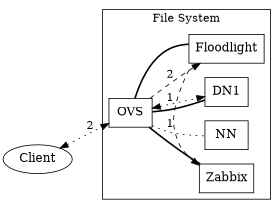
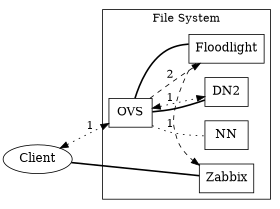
node "DN1": label "DN1" -> "DN2"
edge "OVS" -- "Client": label "2" -> "1"
edge "OVS" -- "Zabbix": now "Client" -- "Zabbix"
